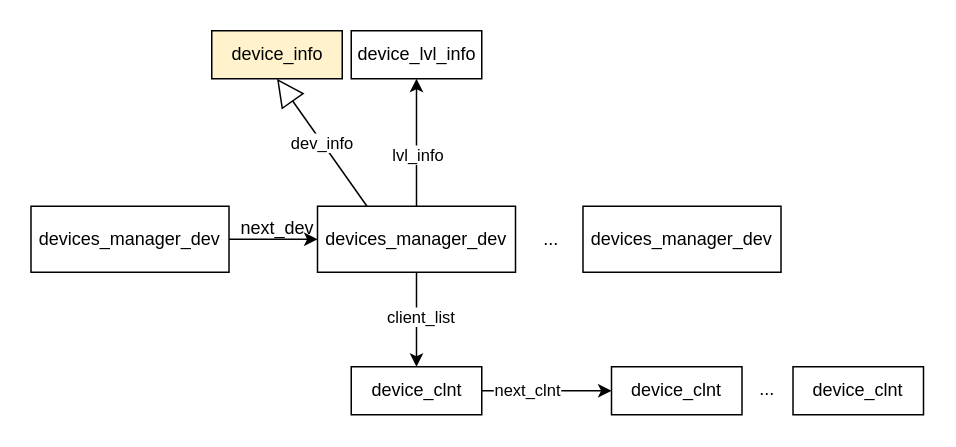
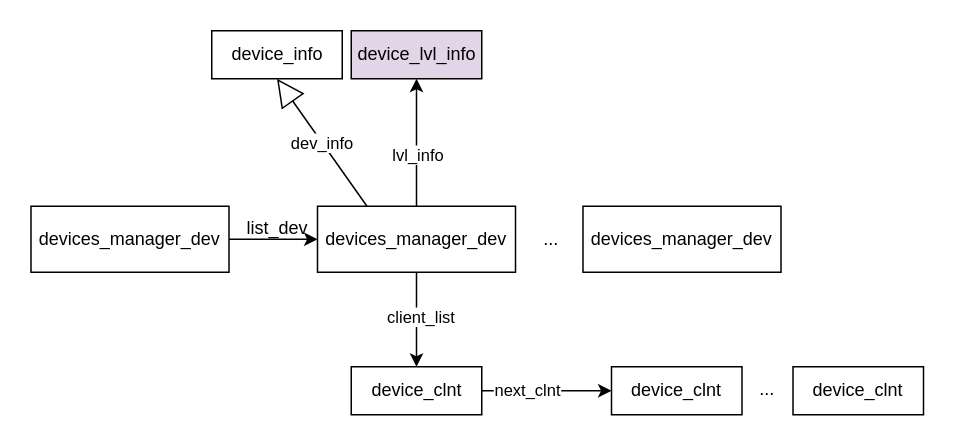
node "device_info": fillcolor #fff2cc -> #ffffff
node "device_lvl_info": fillcolor #ffffff -> #e1d5e7
node "next_dev": label "next_dev" -> "list_dev"
